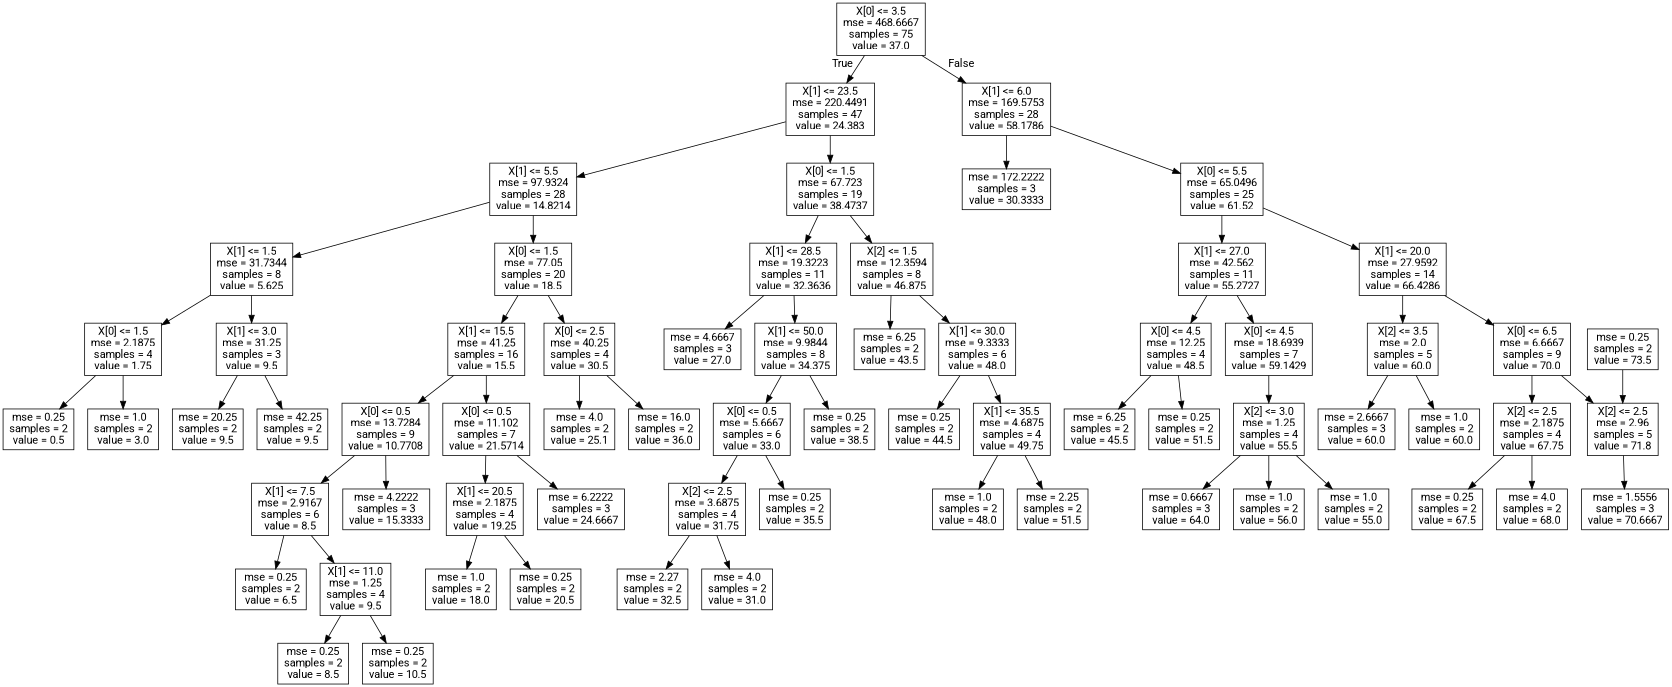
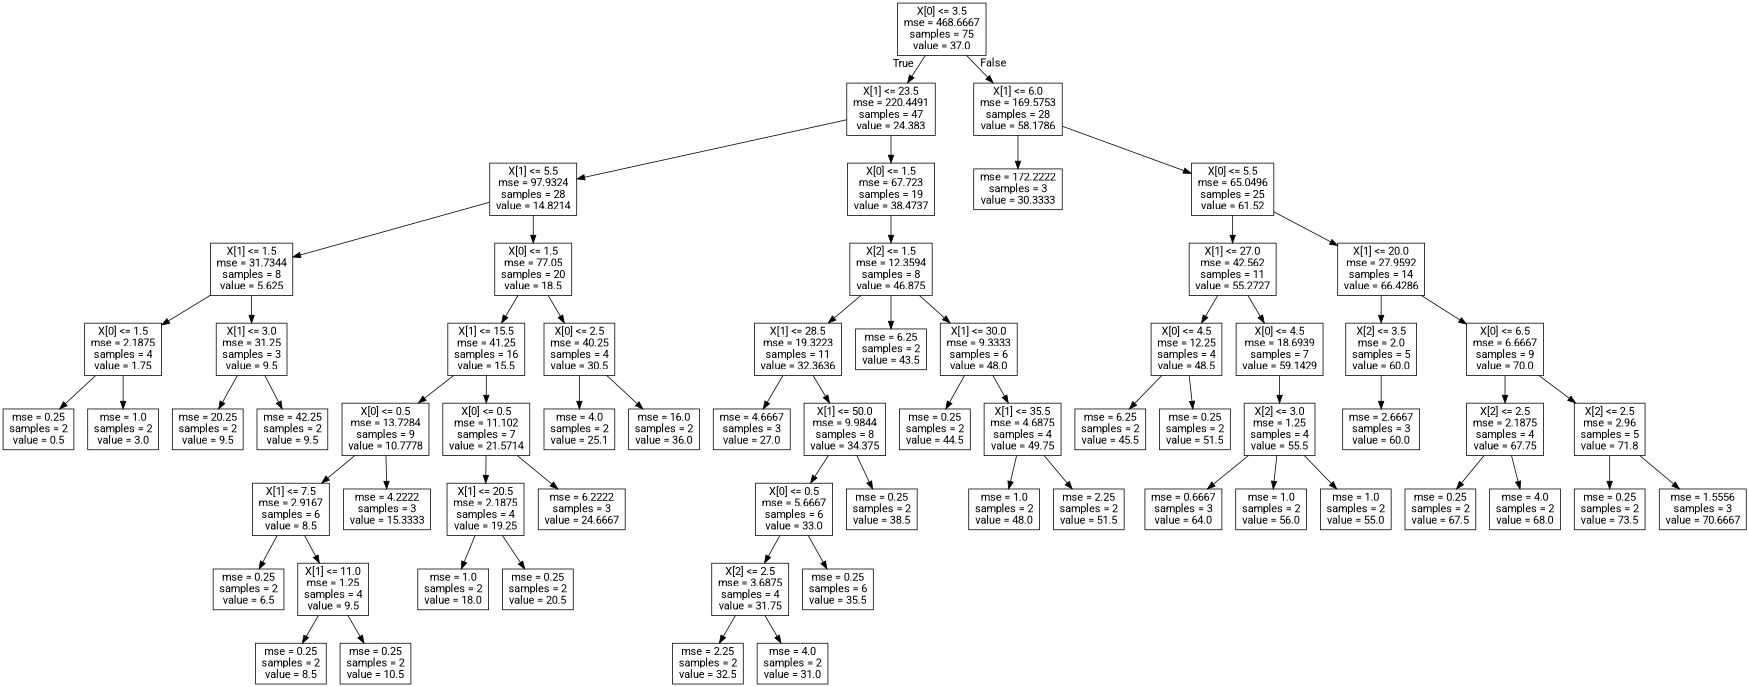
edge "X[0] <= 1.5 mse = 67.723 samples = 19 value = 38.4737" -> "X[1] <= 28.5 mse = 19.3223 samples = 11 value = 32.3636": now "X[2] <= 1.5 mse = 12.3594 samples = 8 value = 46.875" -> "X[1] <= 28.5 mse = 19.3223 samples = 11 value = 32.3636"
edge "mse = 0.25 samples = 2 value = 73.5" -> "X[2] <= 2.5 mse = 2.96 samples = 5 value = 71.8": reversed
node "X[0] <= 0.5 mse = 13.7284 samples = 9 value = 10.7708": label "X[0] <= 0.5 mse = 13.7284 samples = 9 value = 10.7708" -> "X[0] <= 0.5 mse = 13.7284 samples = 9 value = 10.7778"
node "mse = 1.0 samples = 2 value = 60.0": removed
node "mse = 0.25 samples = 2 value = 35.5": label "mse = 0.25 samples = 2 value = 35.5" -> "mse = 0.25 samples = 6 value = 35.5"
node "mse = 2.27 samples = 2 value = 32.5": label "mse = 2.27 samples = 2 value = 32.5" -> "mse = 2.25 samples = 2 value = 32.5"
